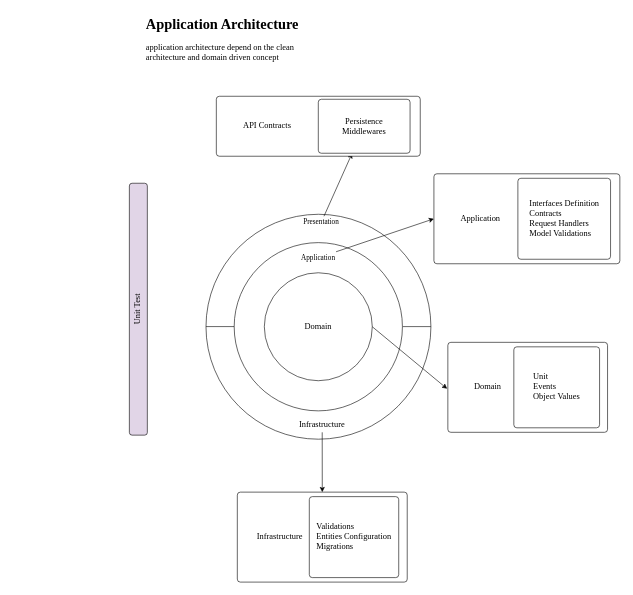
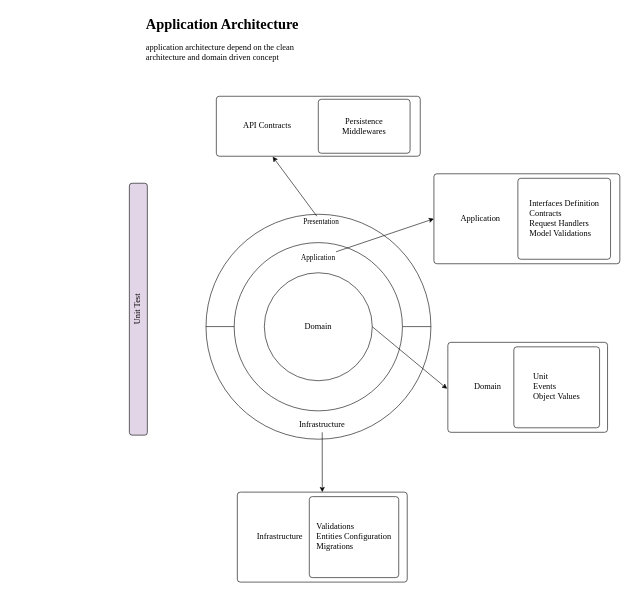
edge "Presentation" -> "Persistence Middlewares": now "Presentation" -> "API Contracts"
